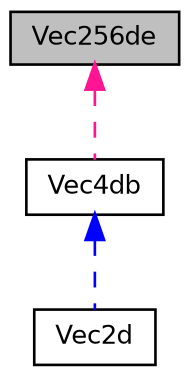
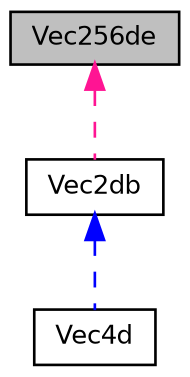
node "Vec4db": label "Vec4db" -> "Vec2db"
node "Vec2d": label "Vec2d" -> "Vec4d"
